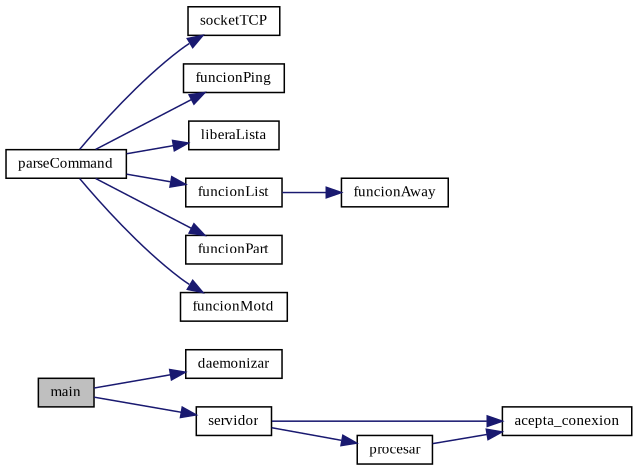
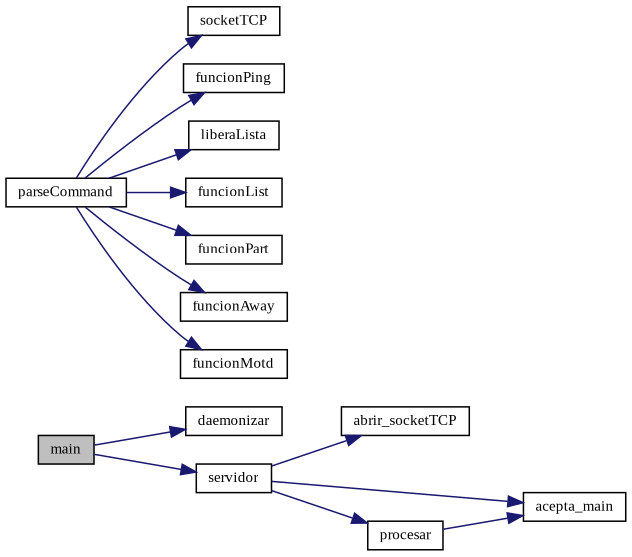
edge "funcionList" -> "funcionAway": now "parseCommand" -> "funcionAway"
node "abrir_socketTCP": added
node "acepta_conexion": label "acepta_conexion" -> "acepta_main"
